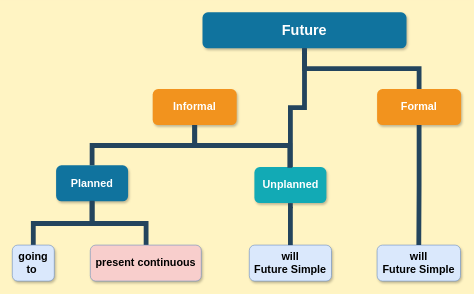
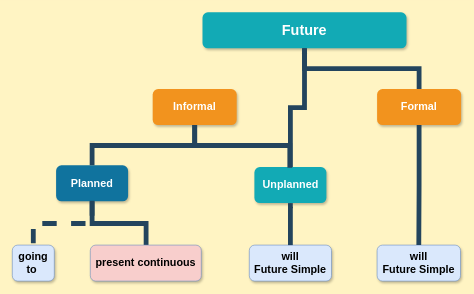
node "Future": fillcolor #10739e -> #12aab5
edge "Planned" -- "going to": style solid -> dashed
